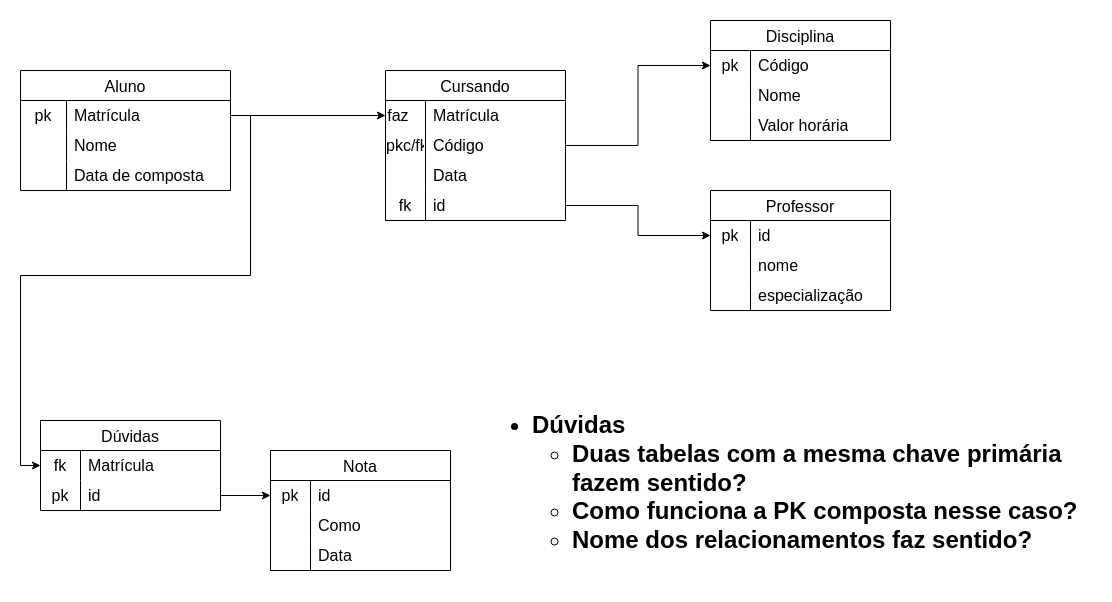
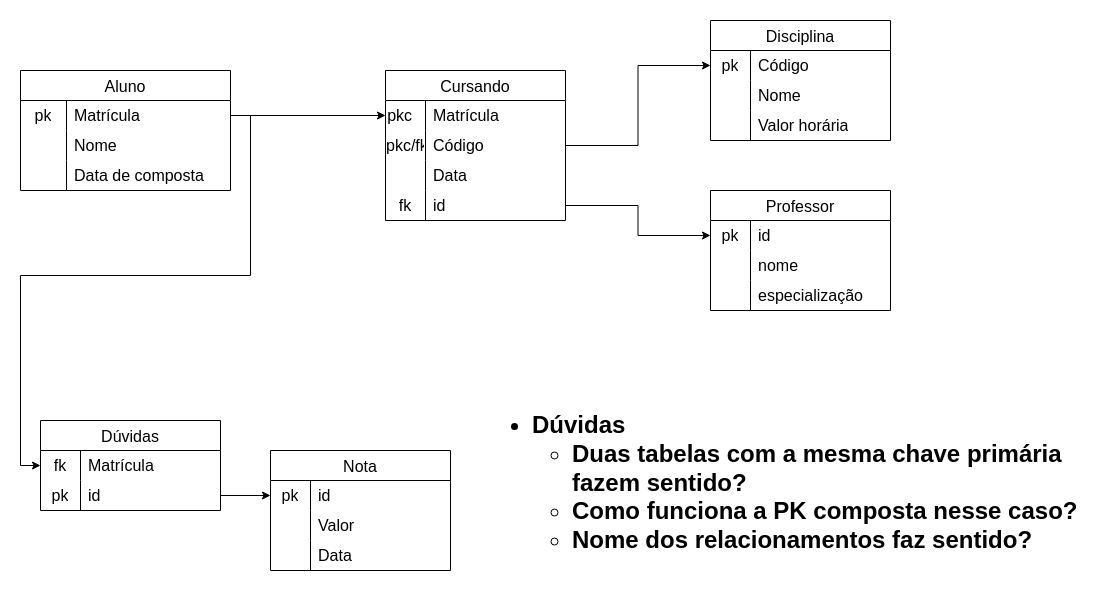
node "faz": label "faz" -> "pkc"
node "Como": label "Como" -> "Valor"
